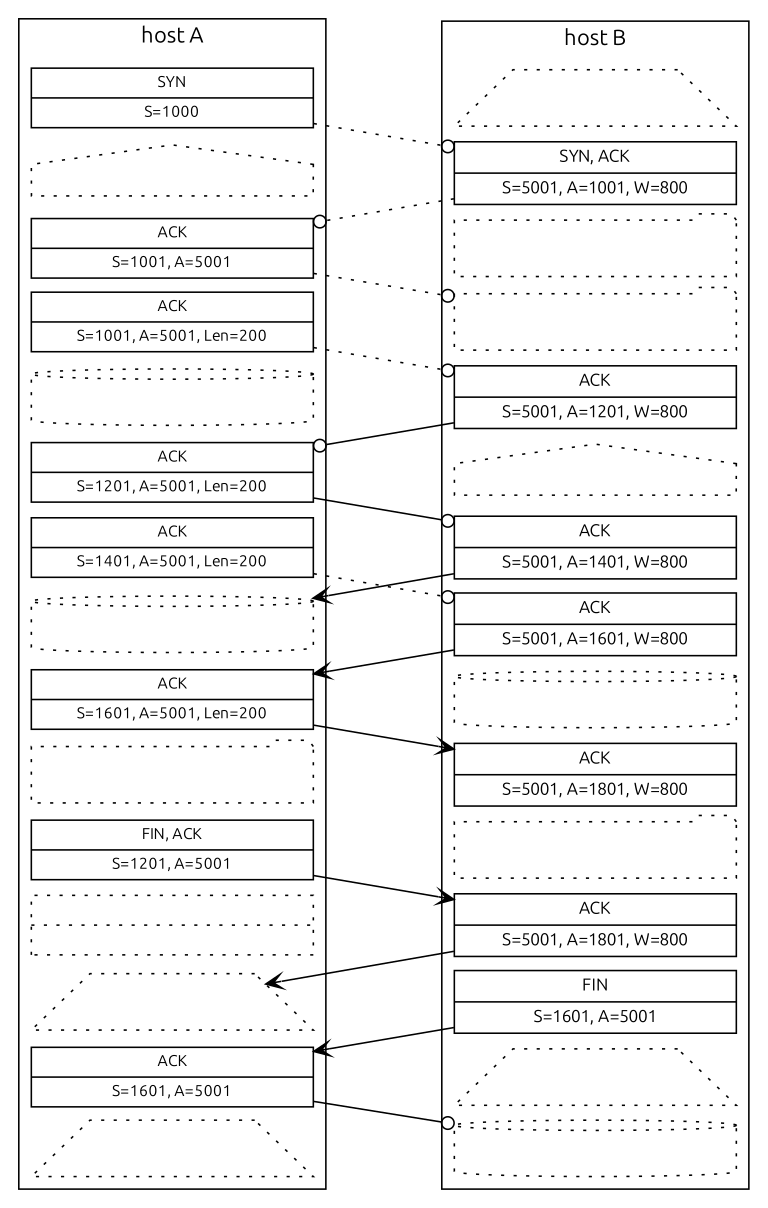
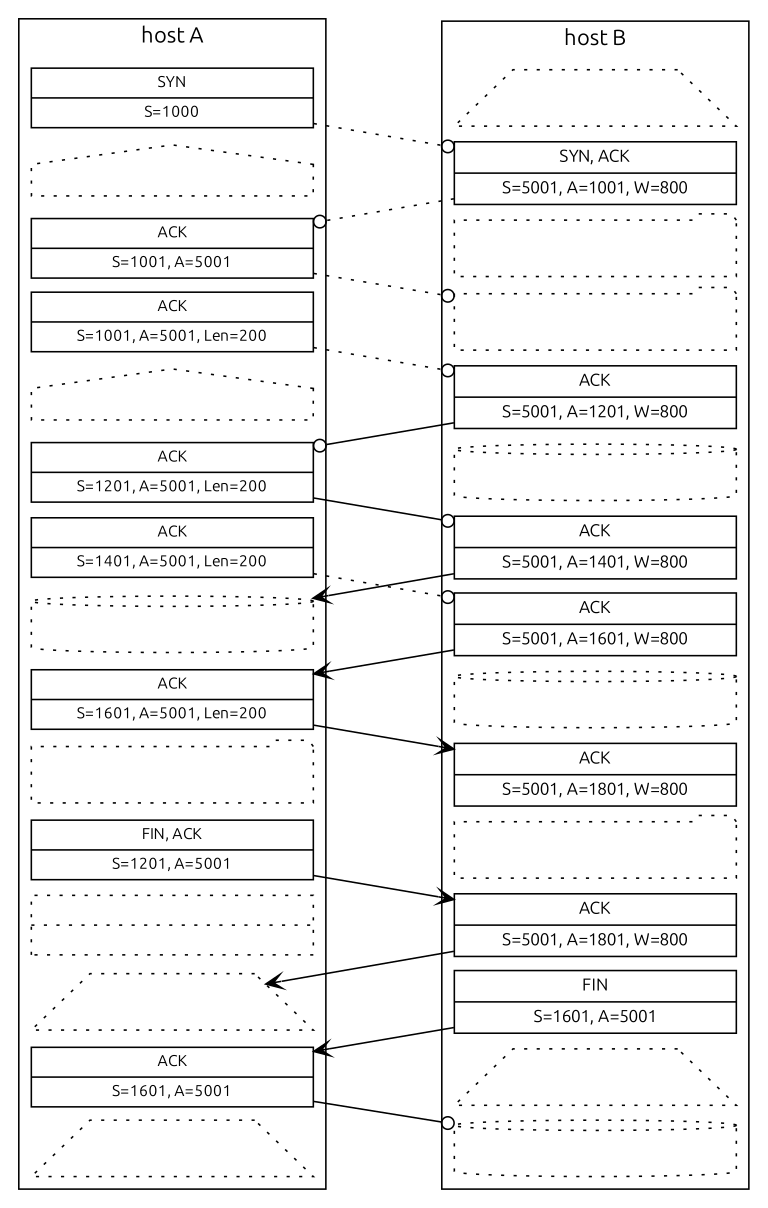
node "4": shape cylinder -> house
node "55": shape house -> cylinder
